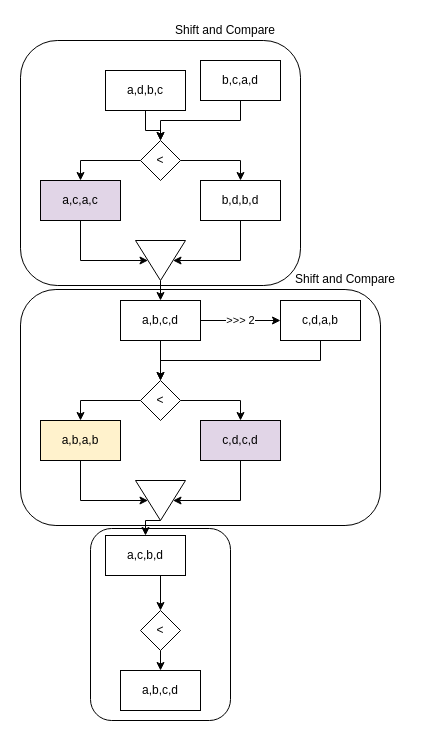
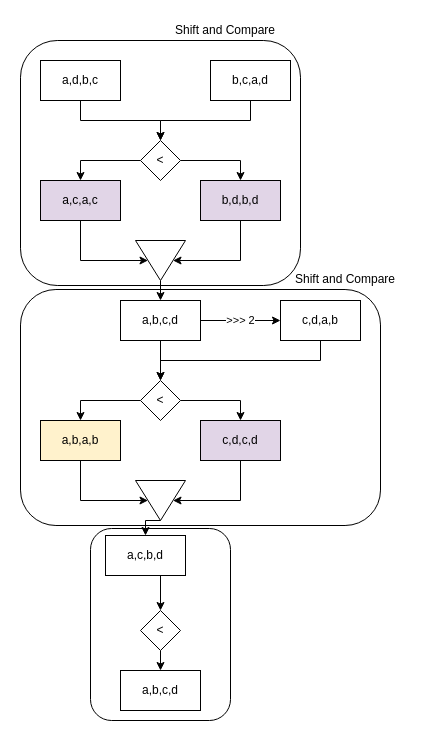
node "b,c,a,d": moved (241, 81) -> (251, 81)
node "a,d,b,c": moved (146, 91) -> (81, 81)
node "b,d,b,d": fillcolor #ffffff -> #e1d5e7
